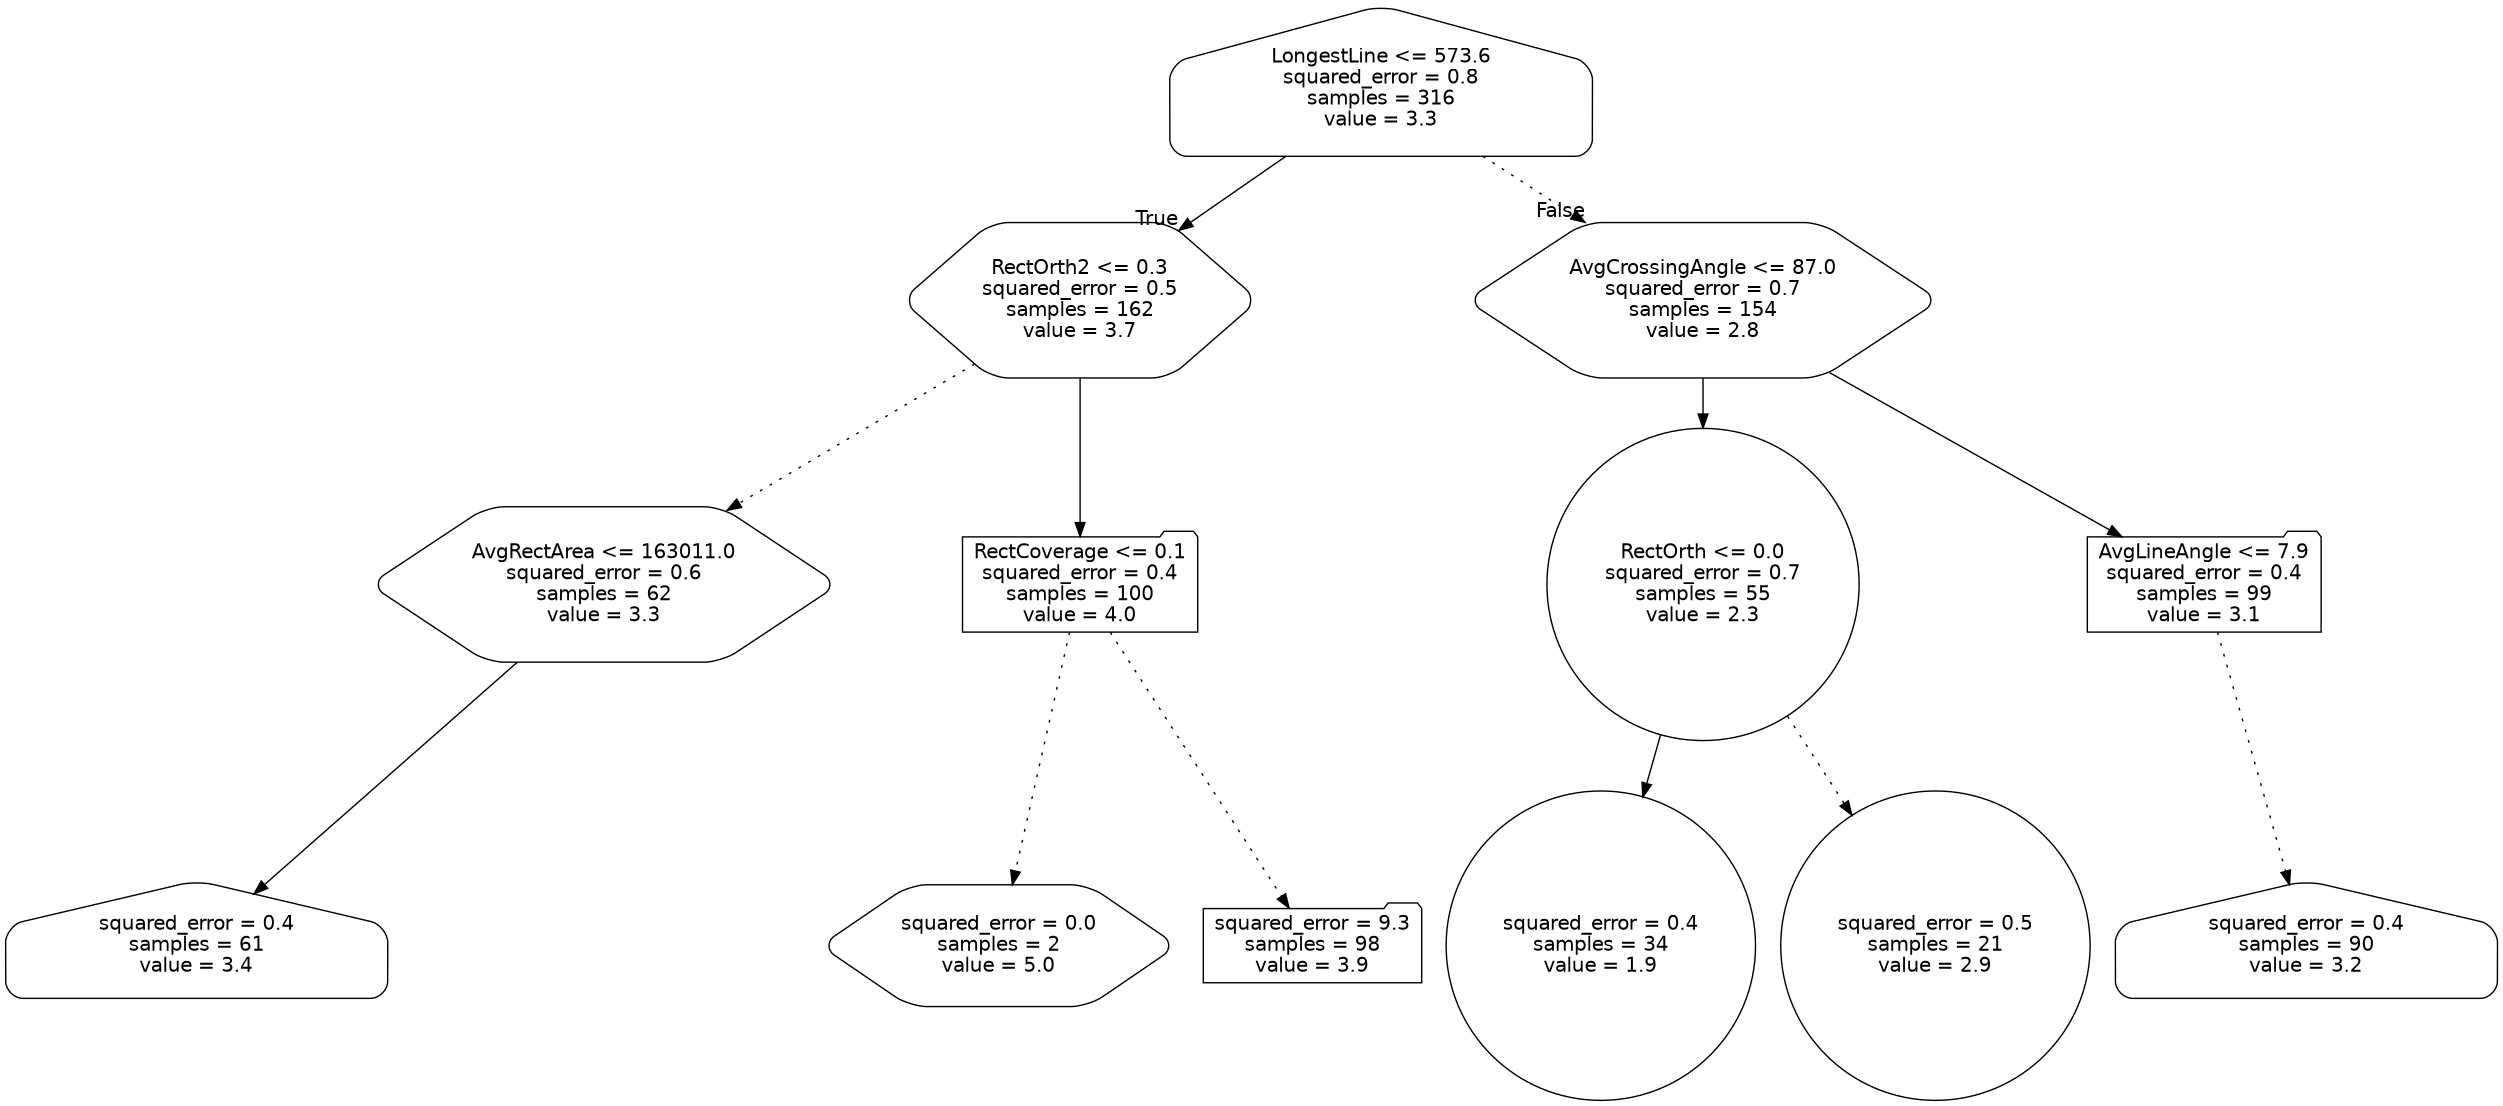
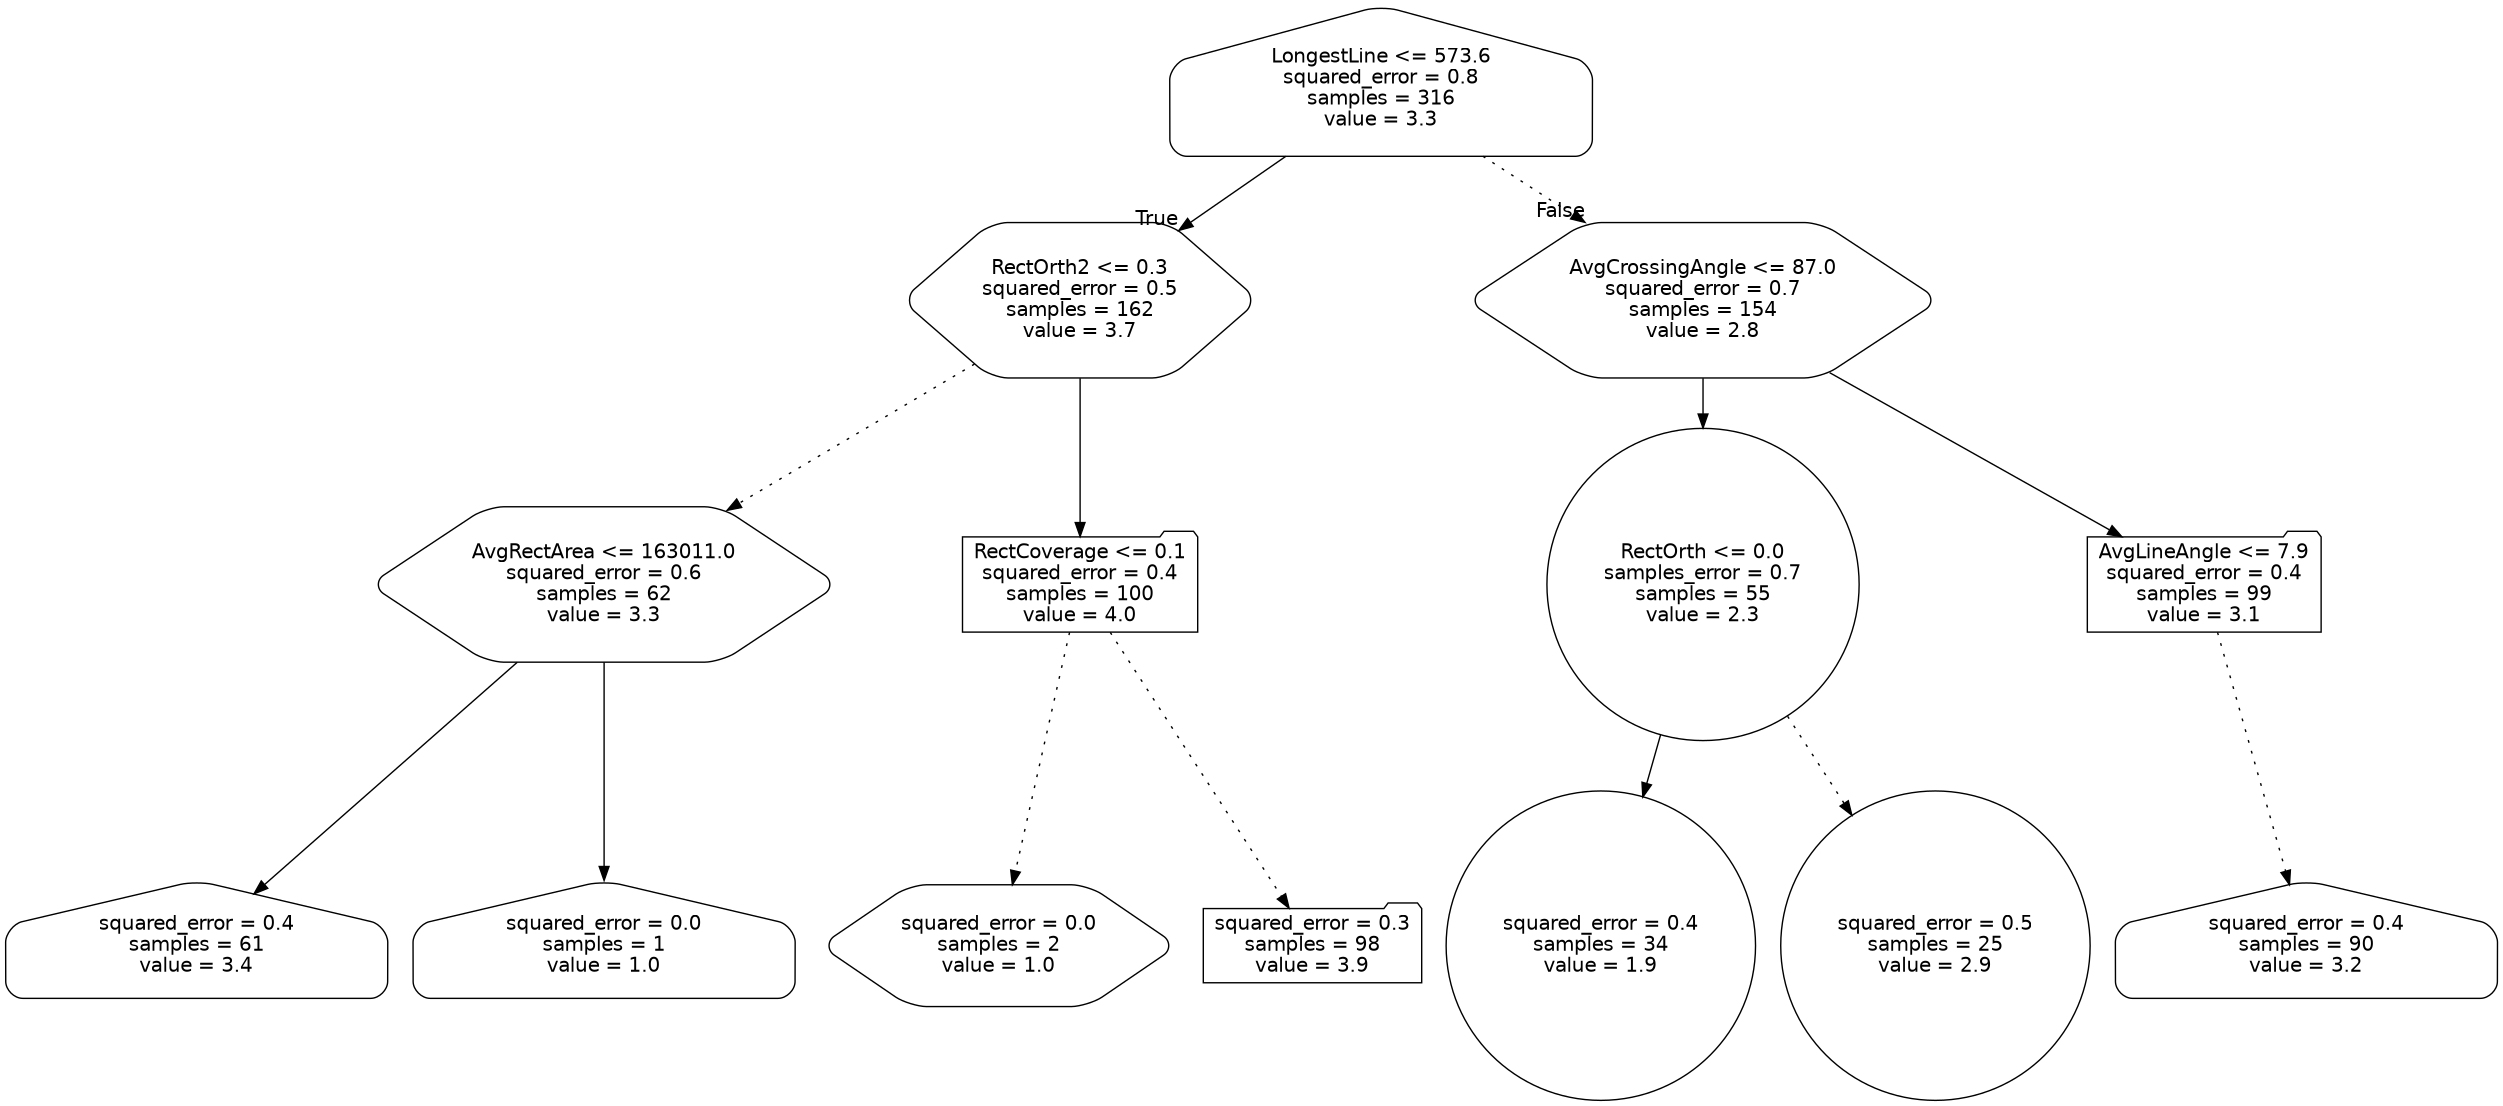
node "RectOrth <= 0.0 squared_error = 0.7 samples = 55 value = 2.3": label "RectOrth <= 0.0 squared_error = 0.7 samples = 55 value = 2.3" -> "RectOrth <= 0.0 samples_error = 0.7 samples = 55 value = 2.3"
node "squared_error = 0.0 samples = 1 value = 1.0": added
node "squared_error = 0.0 samples = 2 value = 5.0": label "squared_error = 0.0 samples = 2 value = 5.0" -> "squared_error = 0.0 samples = 2 value = 1.0"
node "squared_error = 9.3 samples = 98 value = 3.9": label "squared_error = 9.3 samples = 98 value = 3.9" -> "squared_error = 0.3 samples = 98 value = 3.9"
node "squared_error = 0.5 samples = 21 value = 2.9": label "squared_error = 0.5 samples = 21 value = 2.9" -> "squared_error = 0.5 samples = 25 value = 2.9"
